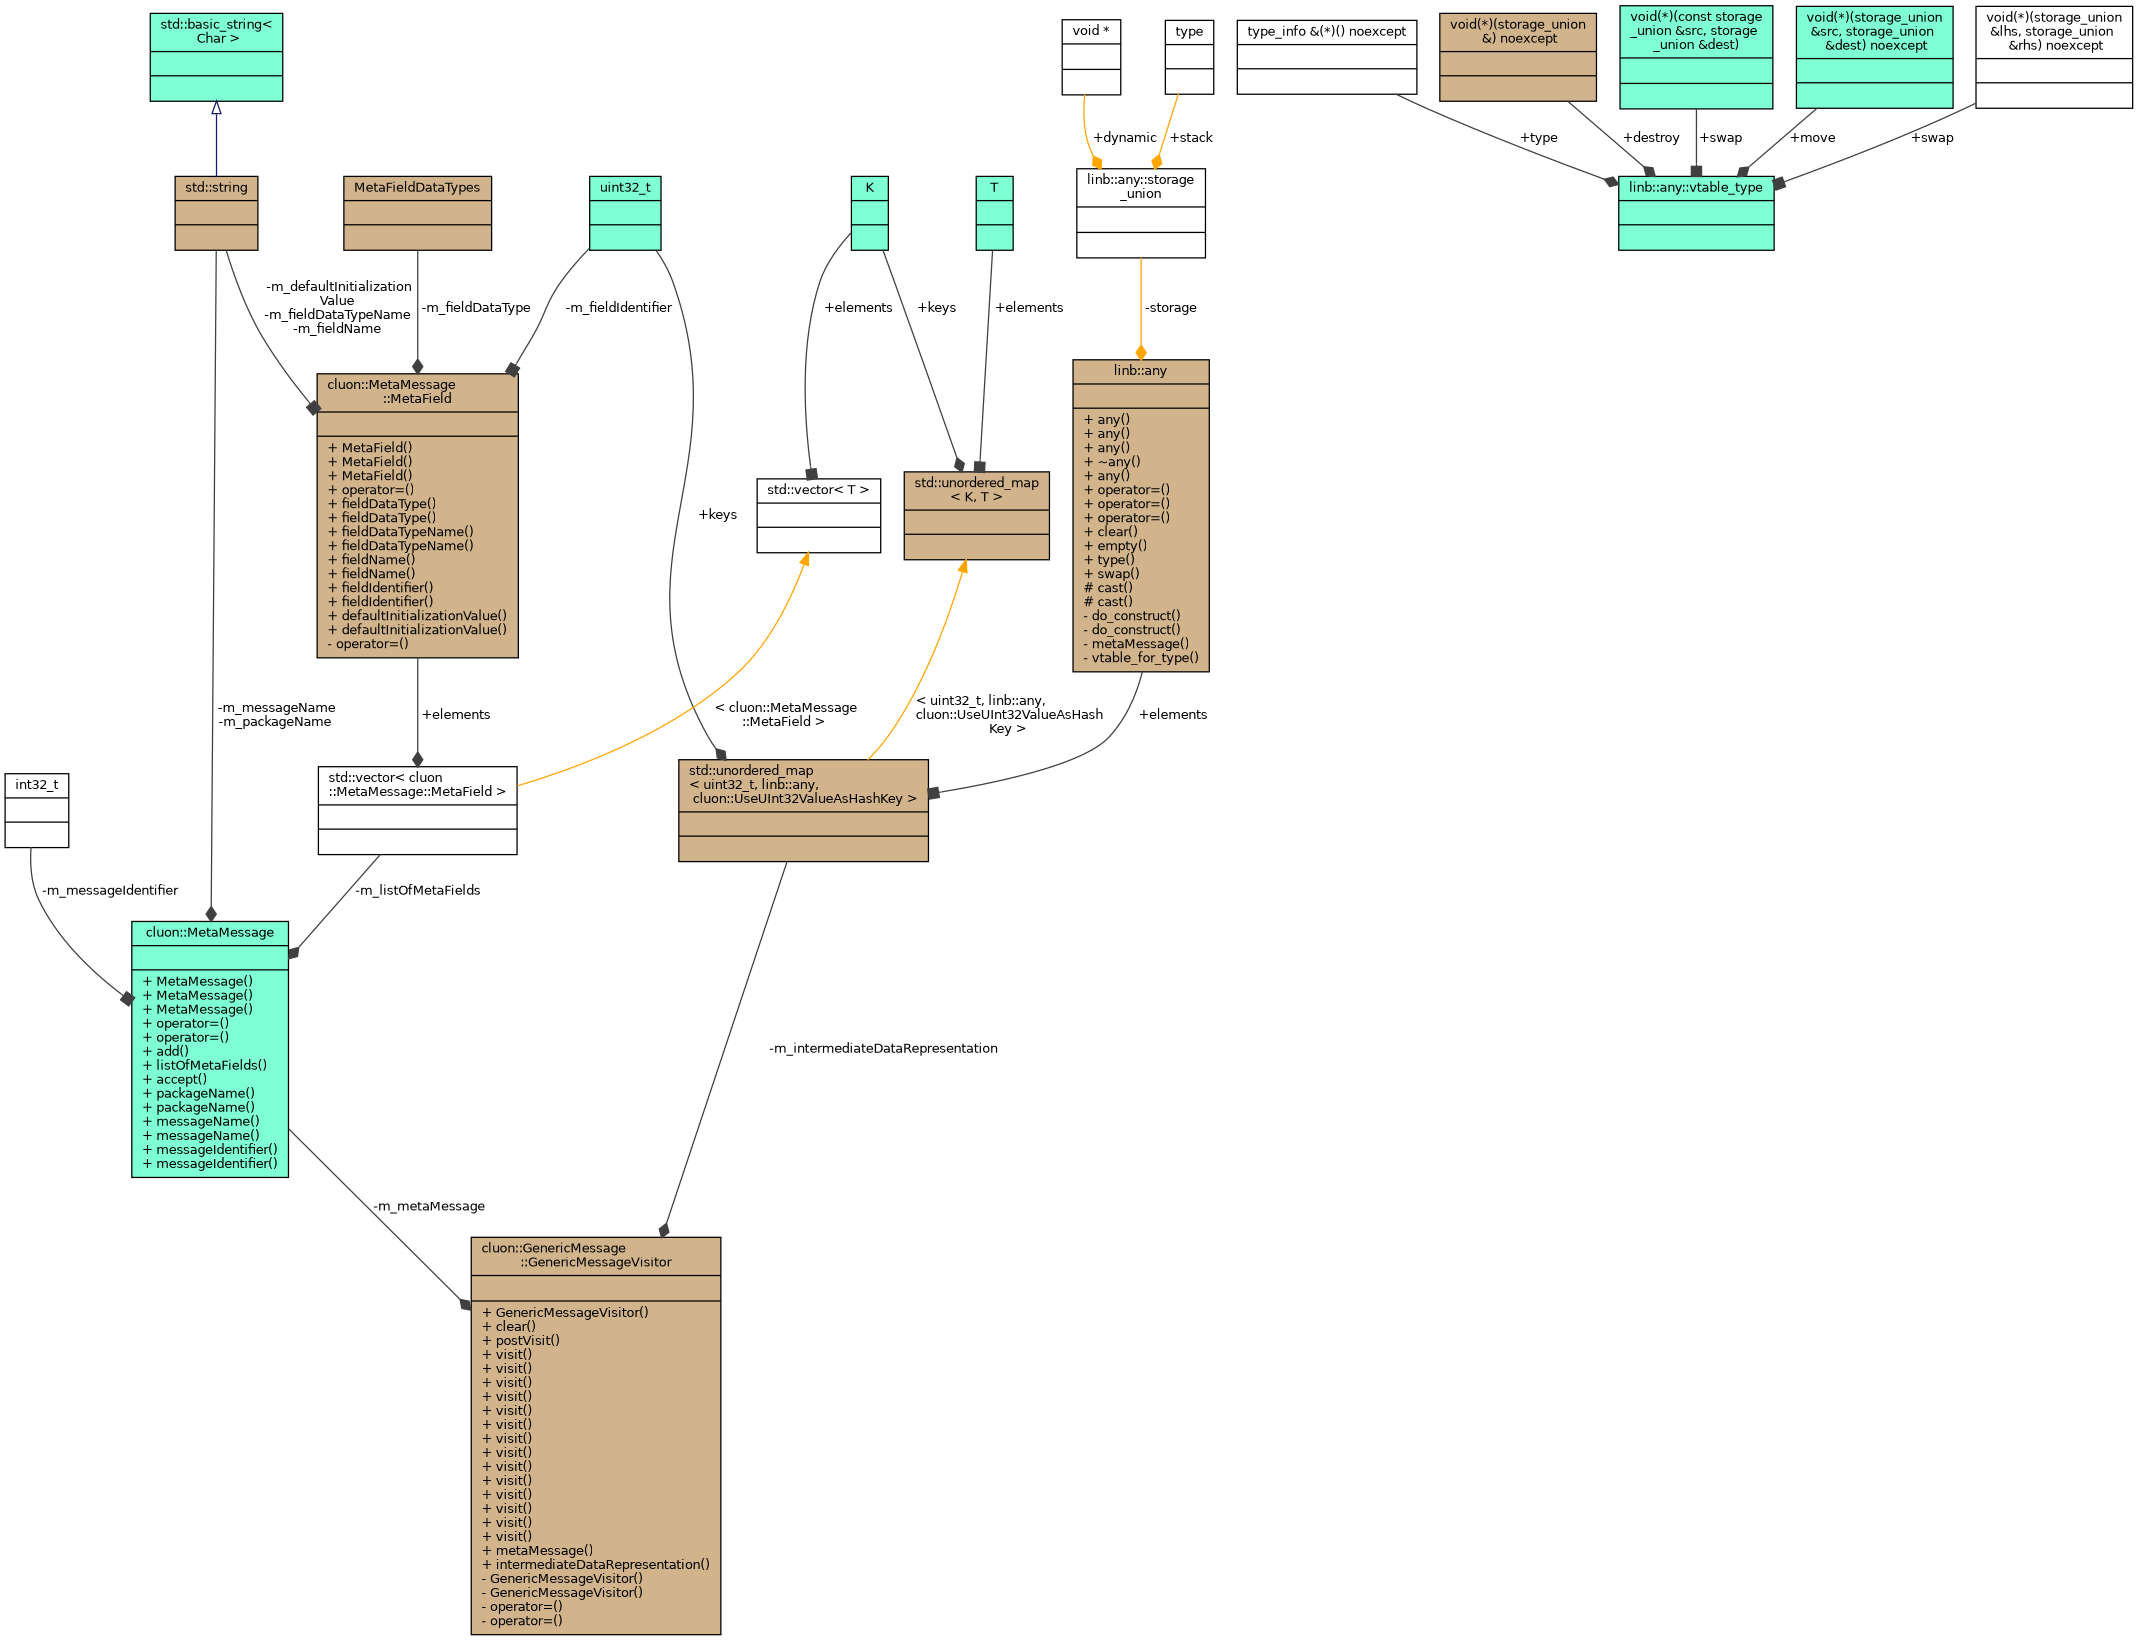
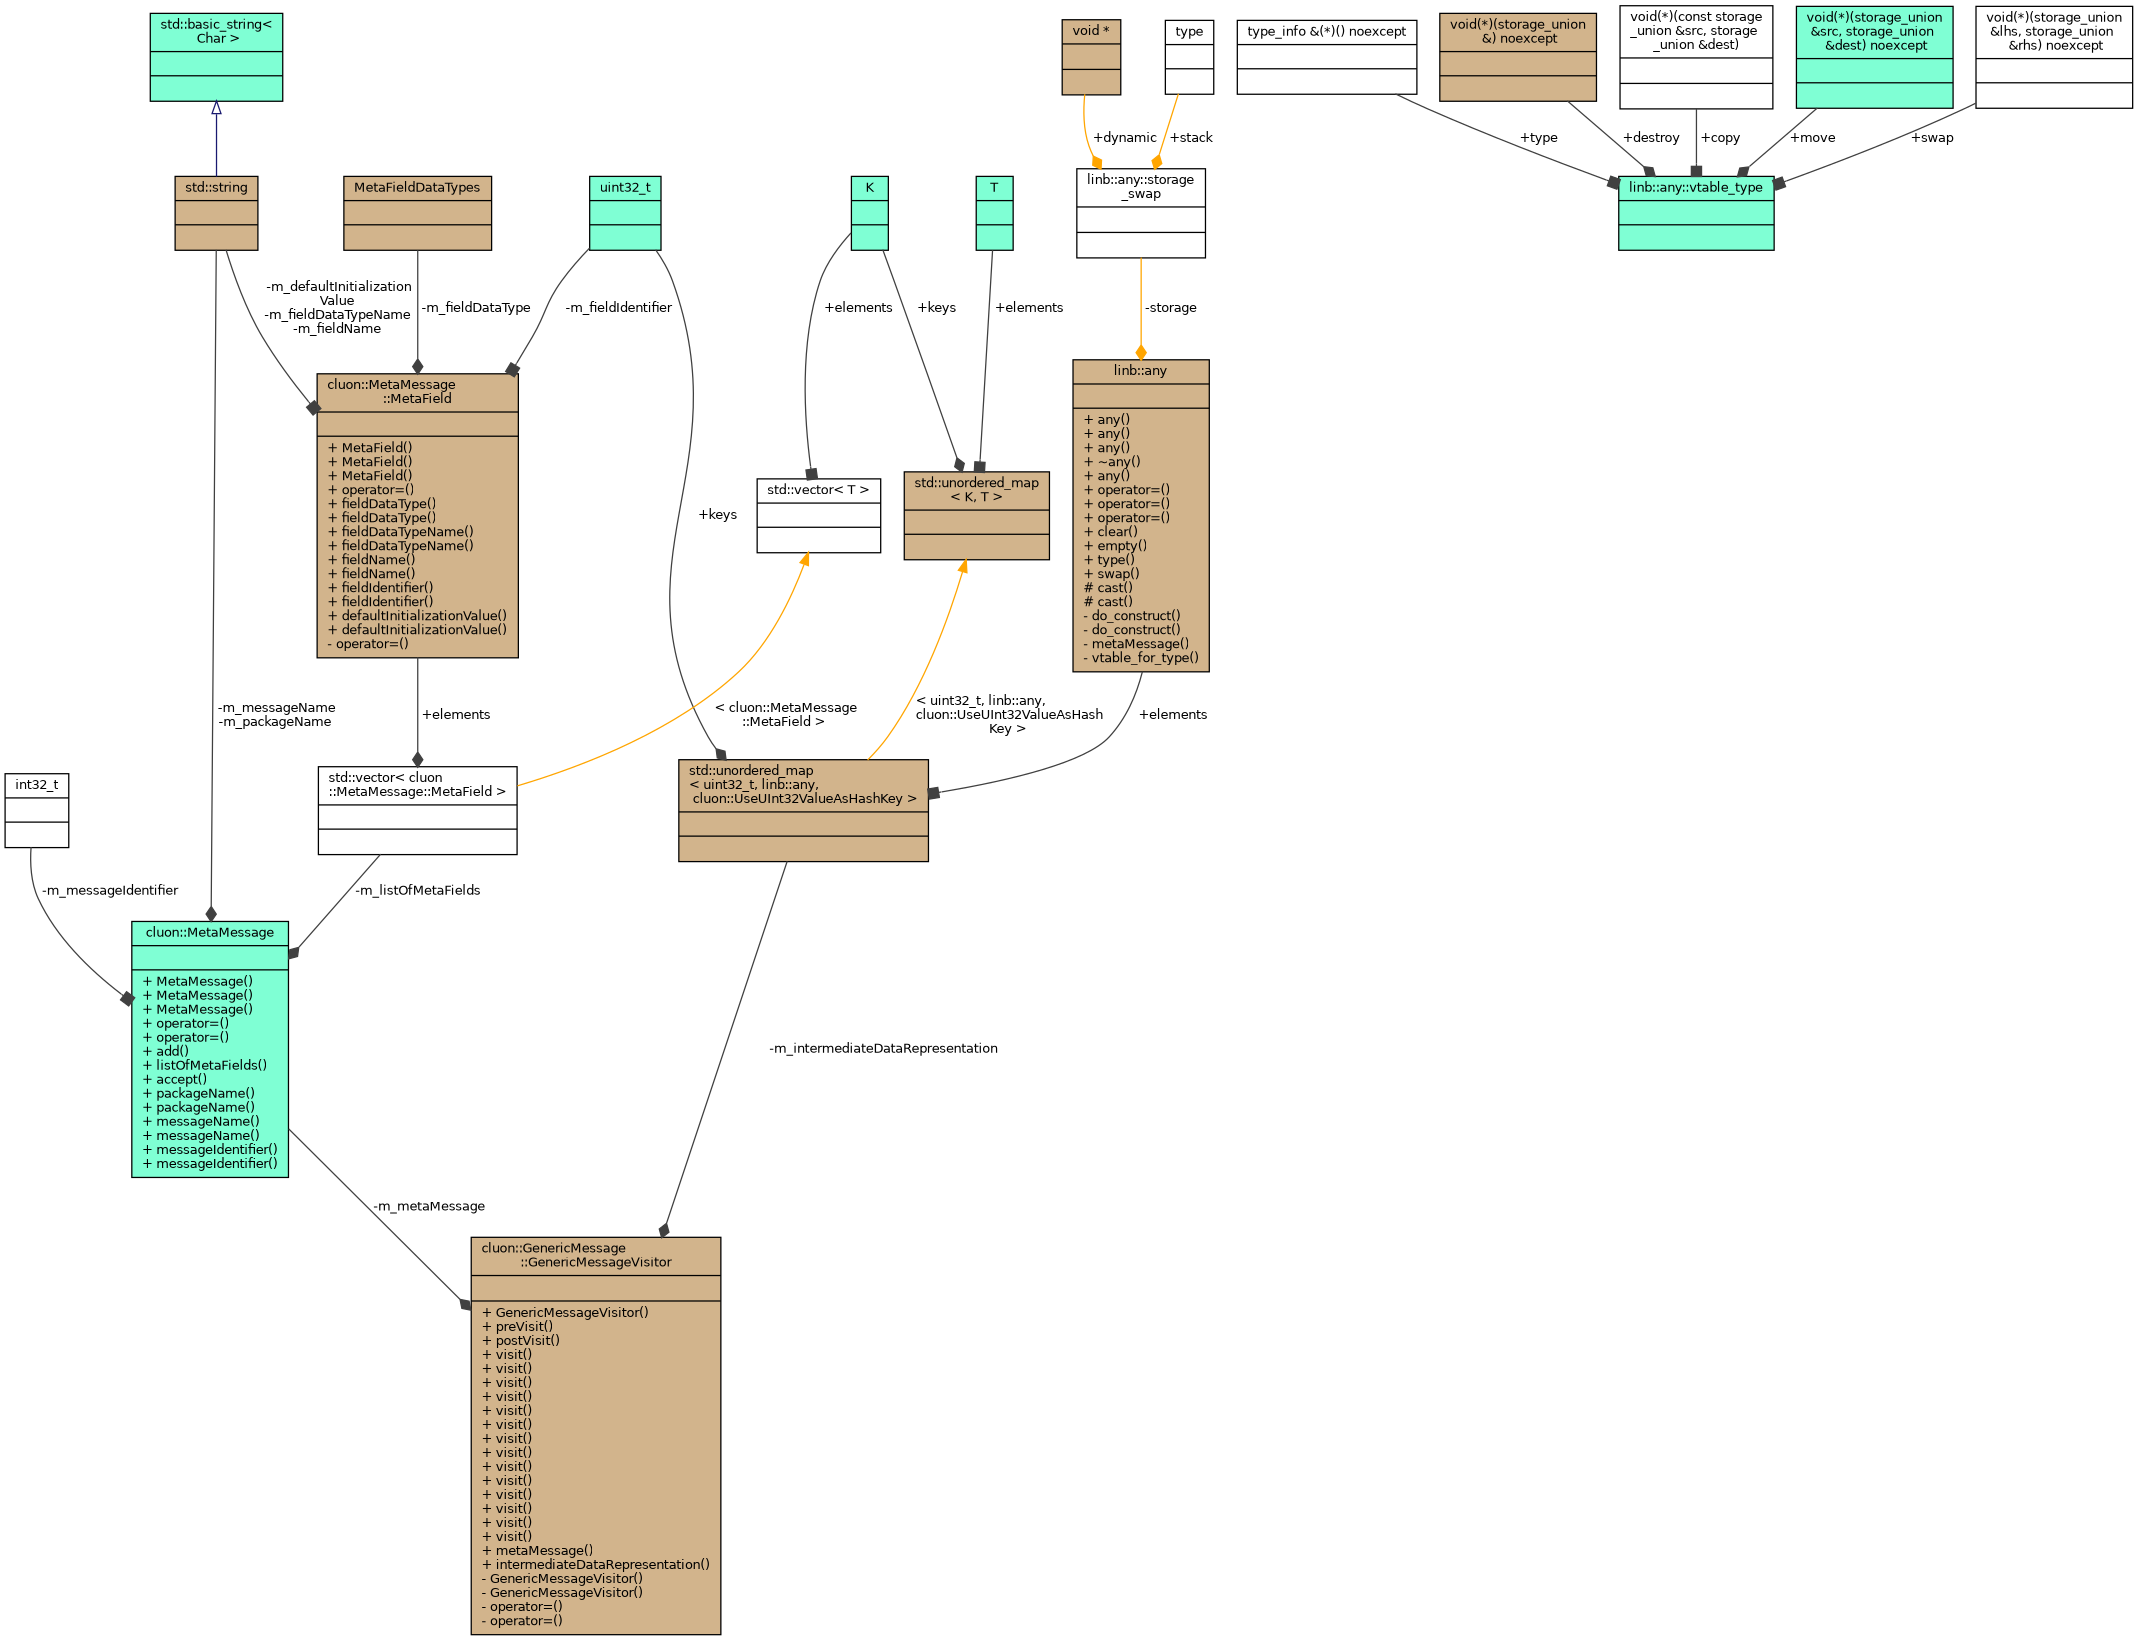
node "void *": fillcolor white -> tan
node "void(*)(const storage": fillcolor aquamarine -> white
edge "type_info &(*)() noexcept" -> "linb::any::vtable_type": arrowhead diamond -> box
edge "void(*)(const storage" -> "linb::any::vtable_type": label " +swap" -> " +copy"
node "linb::any::storage": text "_union" -> "_swap"
node "cluon::GenericMessage": text "+ clear()" -> "+ preVisit()"
